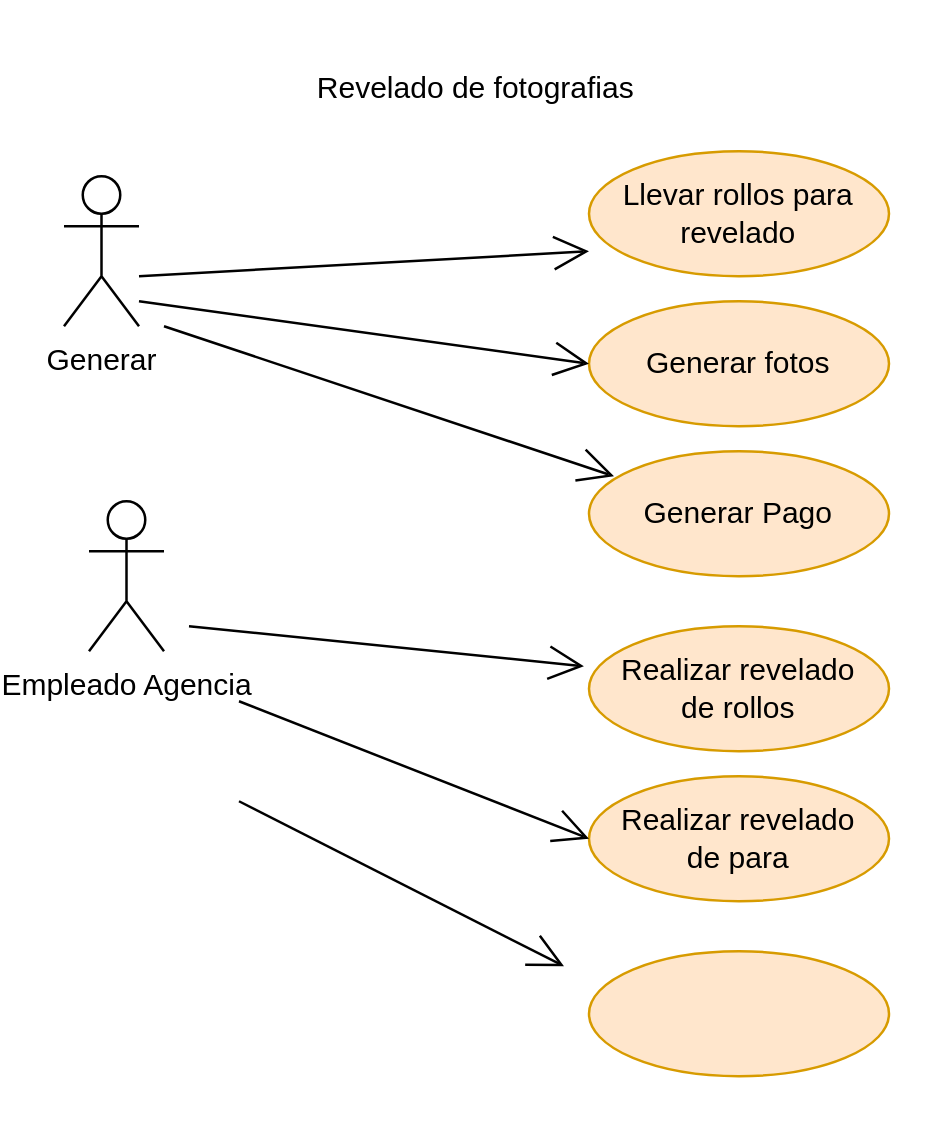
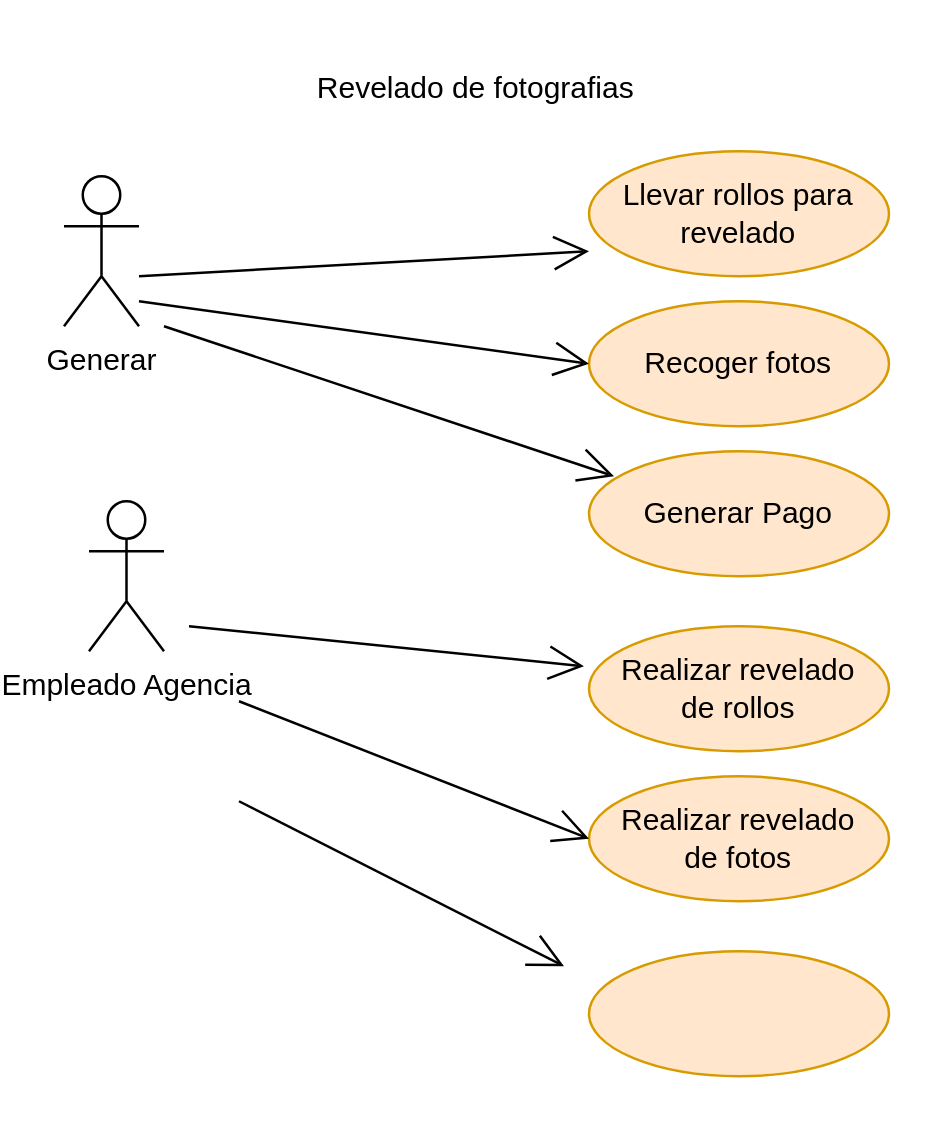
node "Generar fotos": label "Generar fotos" -> "Recoger fotos"
node "Realizar revelado de para": label "Realizar revelado de para" -> "Realizar revelado de fotos"
